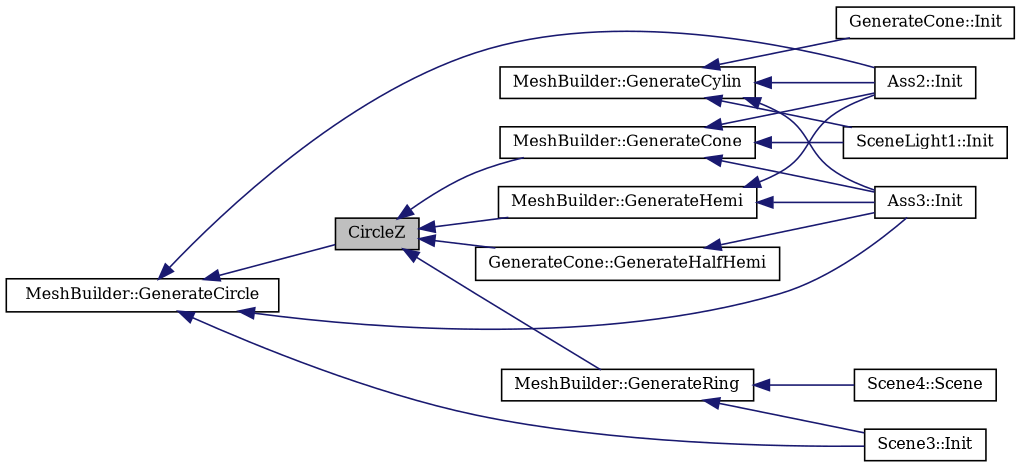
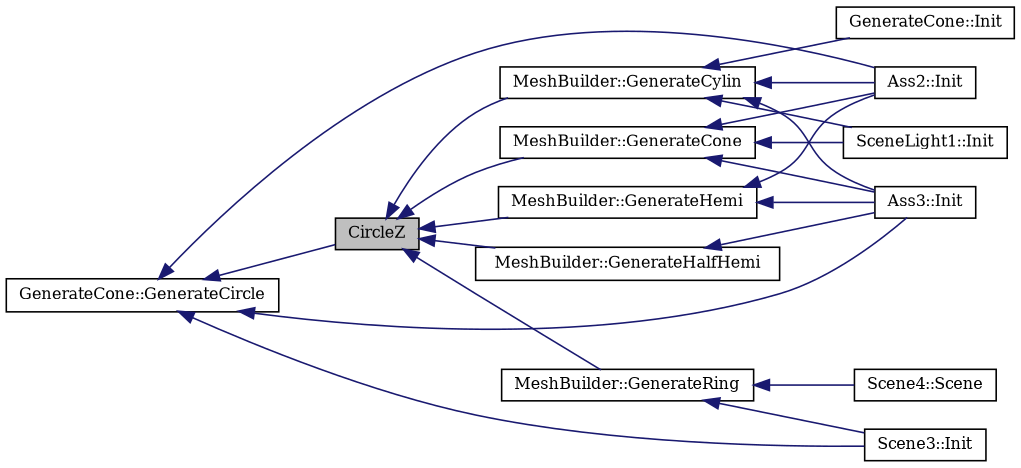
edge "MeshBuilder::GenerateCylin" -> "CircleZ": added
node "GenerateCone::GenerateHalfHemi": label "GenerateCone::GenerateHalfHemi" -> "MeshBuilder::GenerateHalfHemi"
node "MeshBuilder::GenerateCircle": label "MeshBuilder::GenerateCircle" -> "GenerateCone::GenerateCircle"
